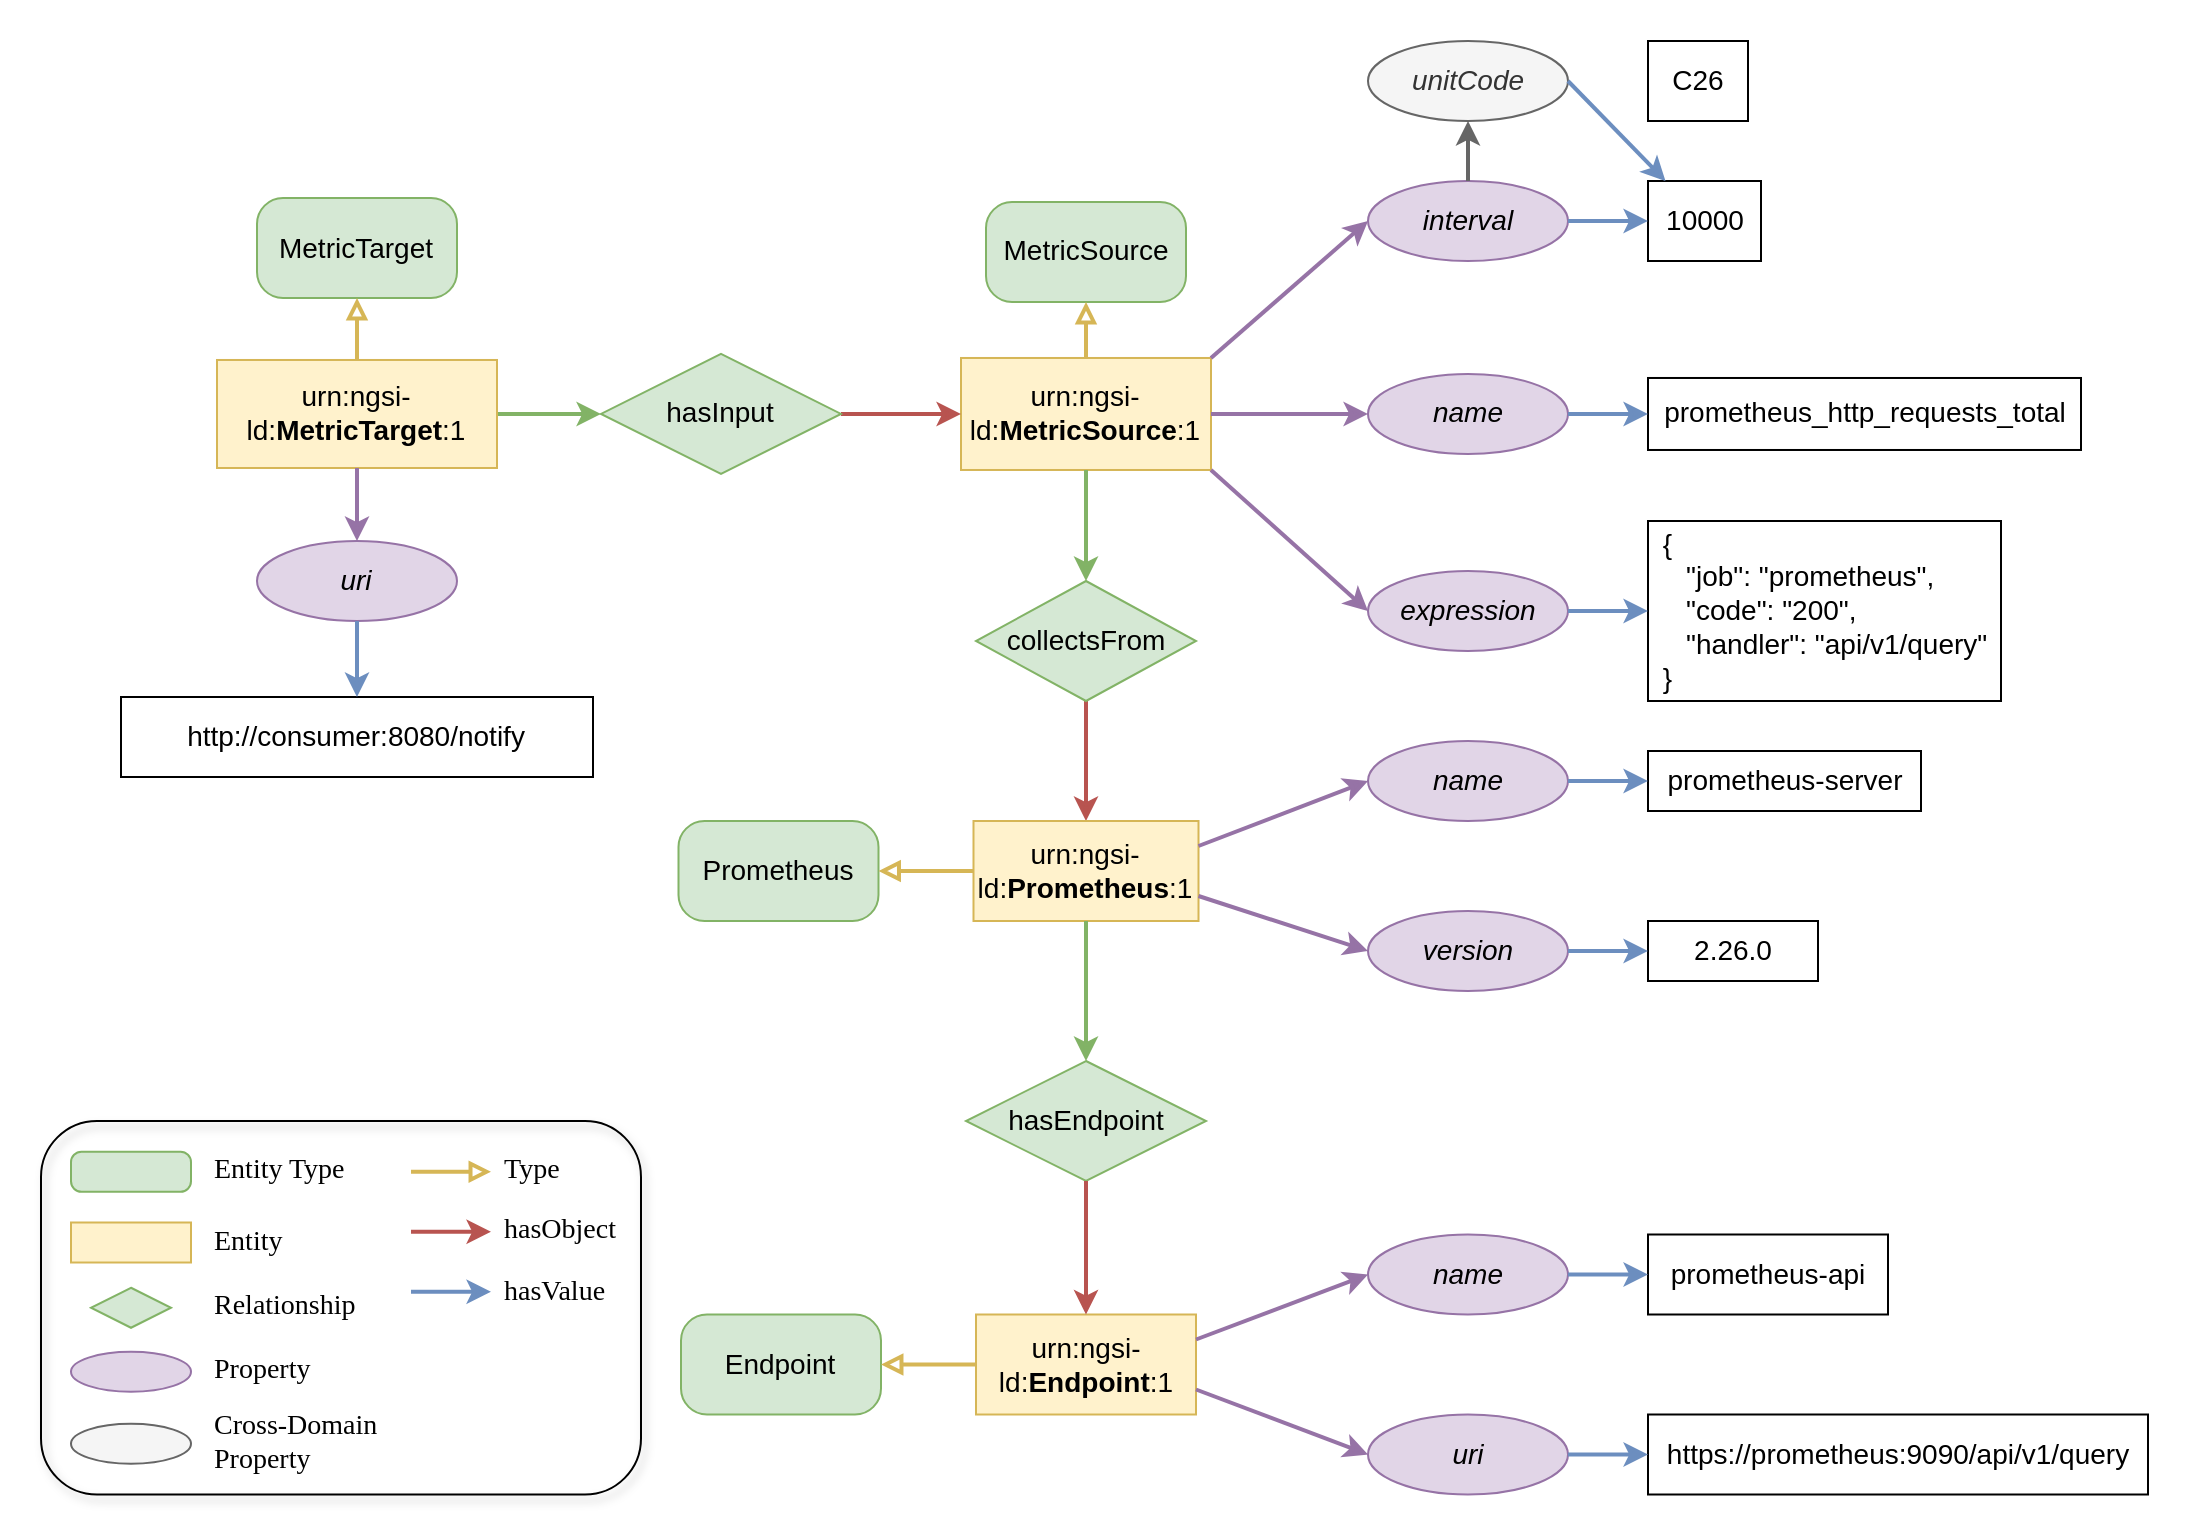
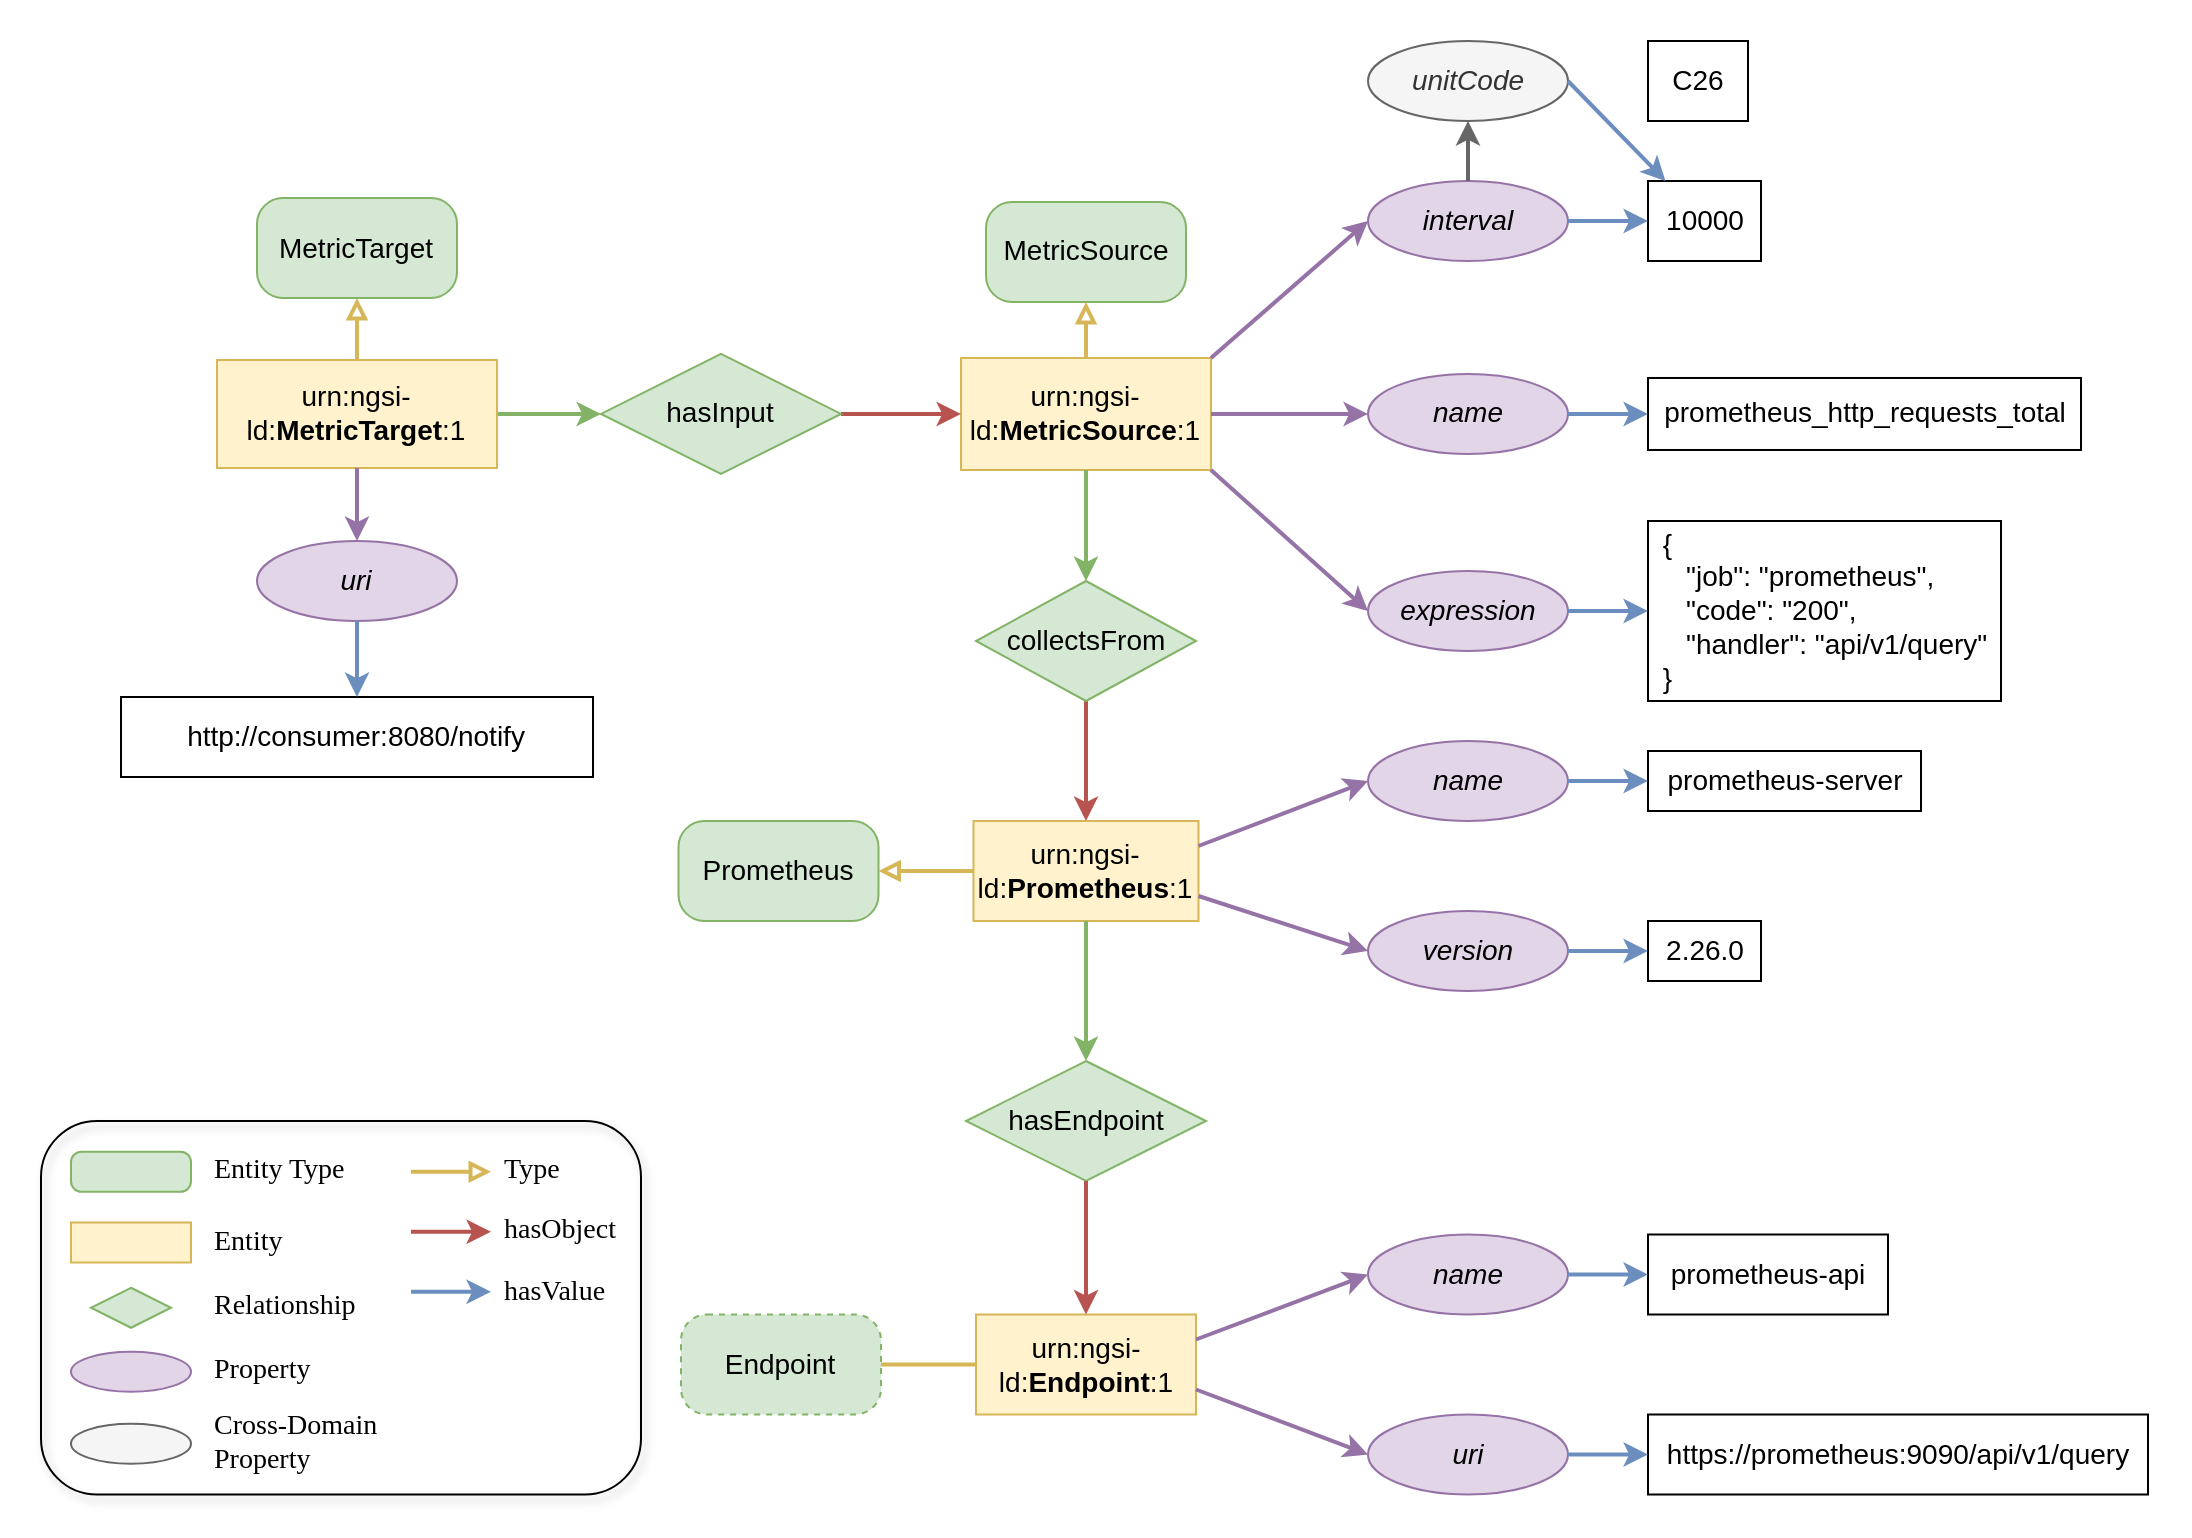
node "2.26.0": size 170x60 -> 113x60
node "Endpoint": style solid -> dashed
edge "urn:ngsi-ld:Endpoint:1" -> "Endpoint": arrowhead block -> none
